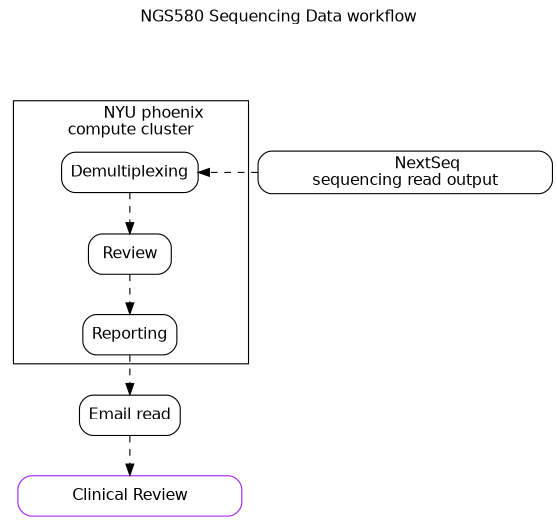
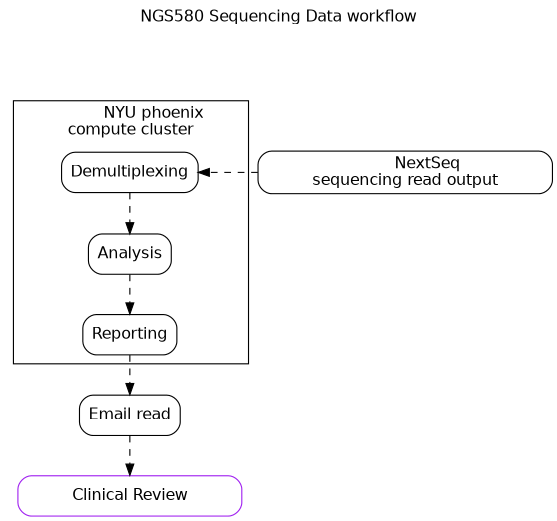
node "Review": label "Review" -> "Analysis"
